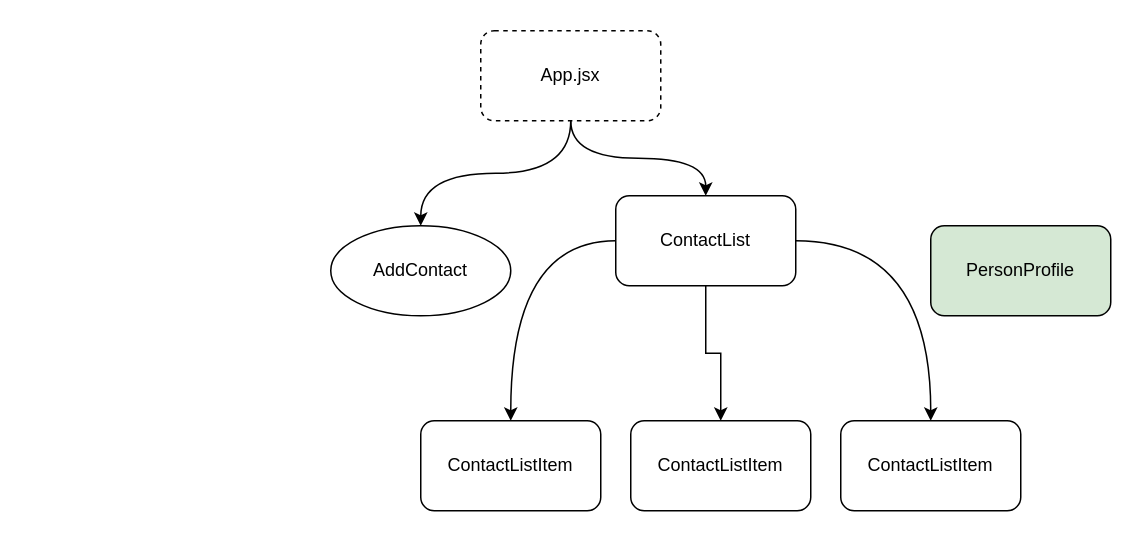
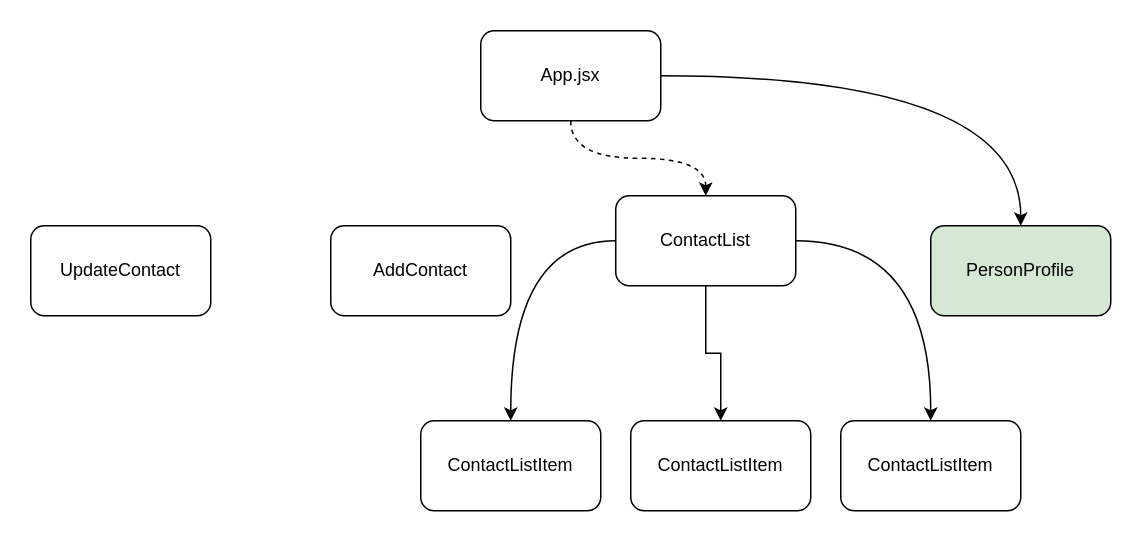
node "App.jsx": style dashed -> solid
edge "App.jsx" -> "PersonProfile": added
edge "App.jsx" -> "ContactList": style solid -> dashed
edge "App.jsx" -> "AddContact": removed
node "UpdateContact": added
node "AddContact": shape ellipse -> rounded rectangle
